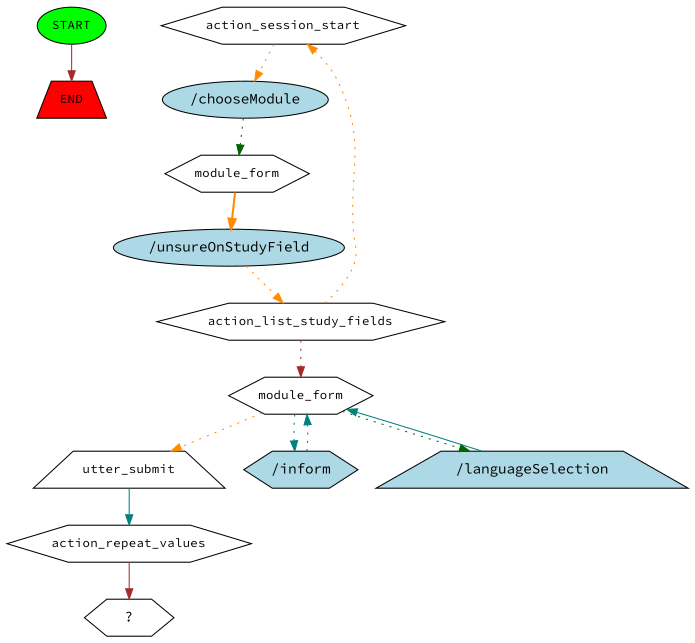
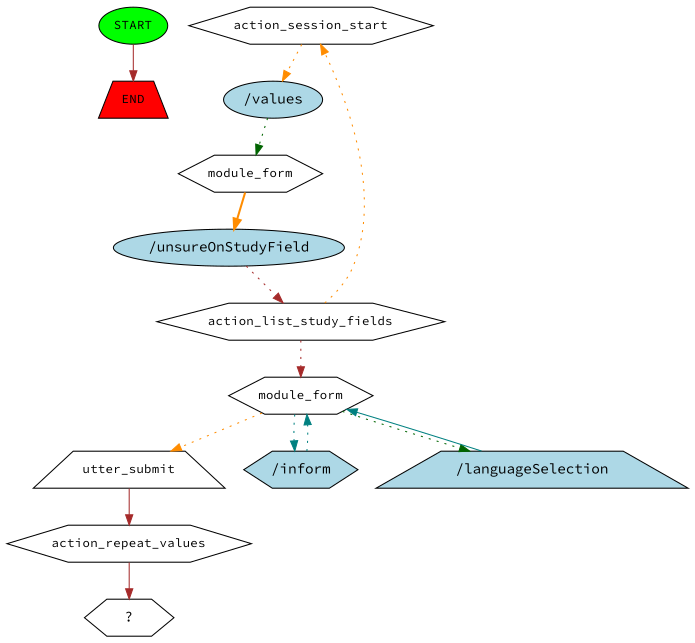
node "/chooseModule": label "/chooseModule" -> "/values"
edge "/unsureOnStudyField" -> "action_list_study_fields": color darkorange -> brown
edge "utter_submit" -> "action_repeat_values": color teal -> brown
